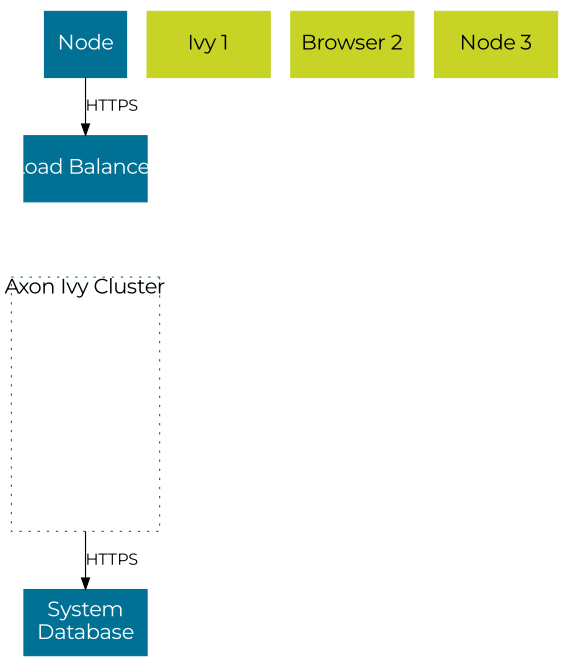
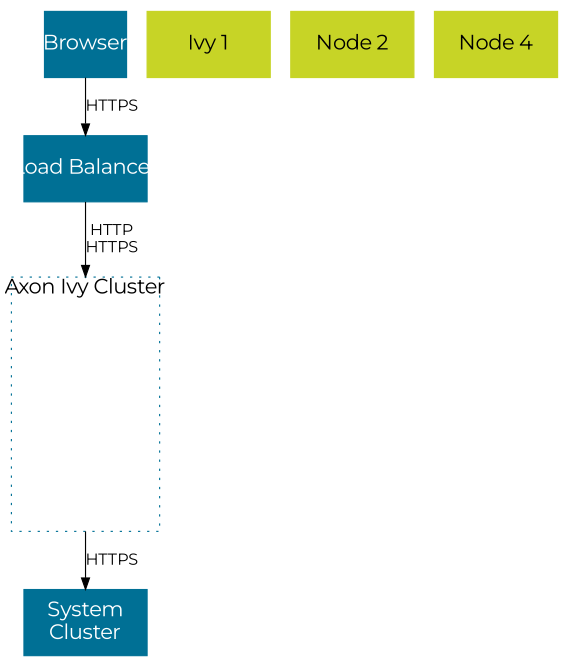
node "Node": label "Node" -> "Browser"
node "Browser 2": label "Browser 2" -> "Node 2"
node "Node 3": label "Node 3" -> "Node 4"
edge "Load Balancer" -> "Axon Ivy Cluster": added, label "HTTP HTTPS"
node "System Database": label "System Database" -> "System Cluster"
